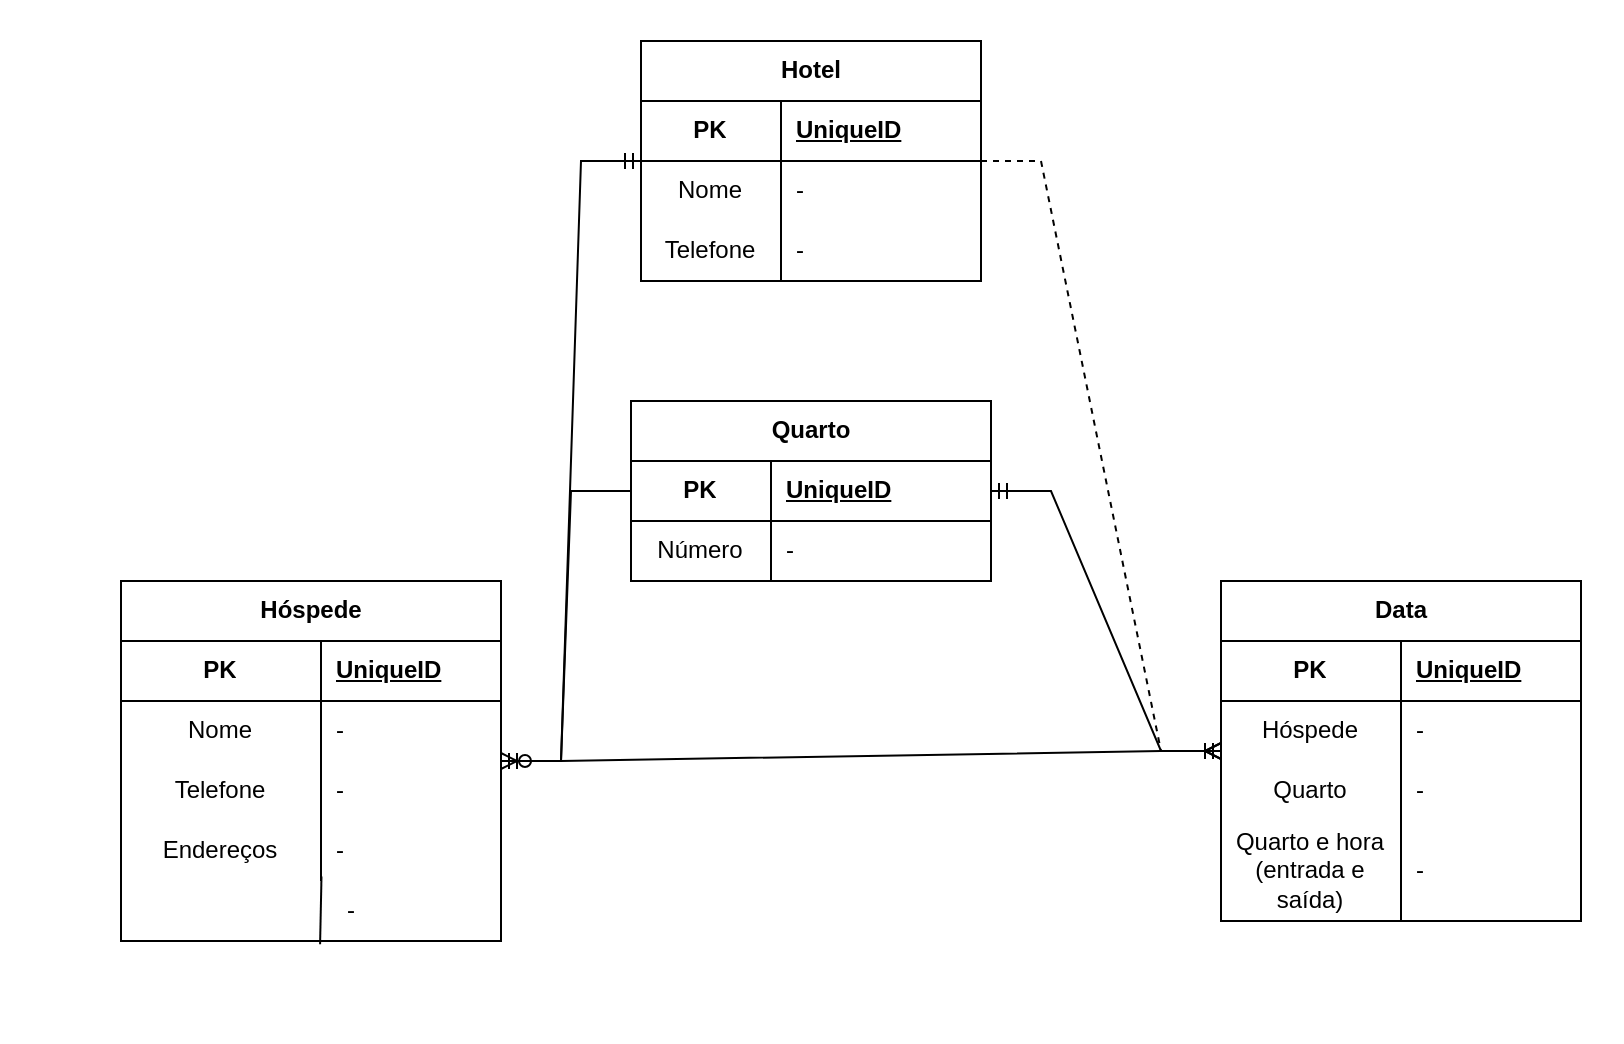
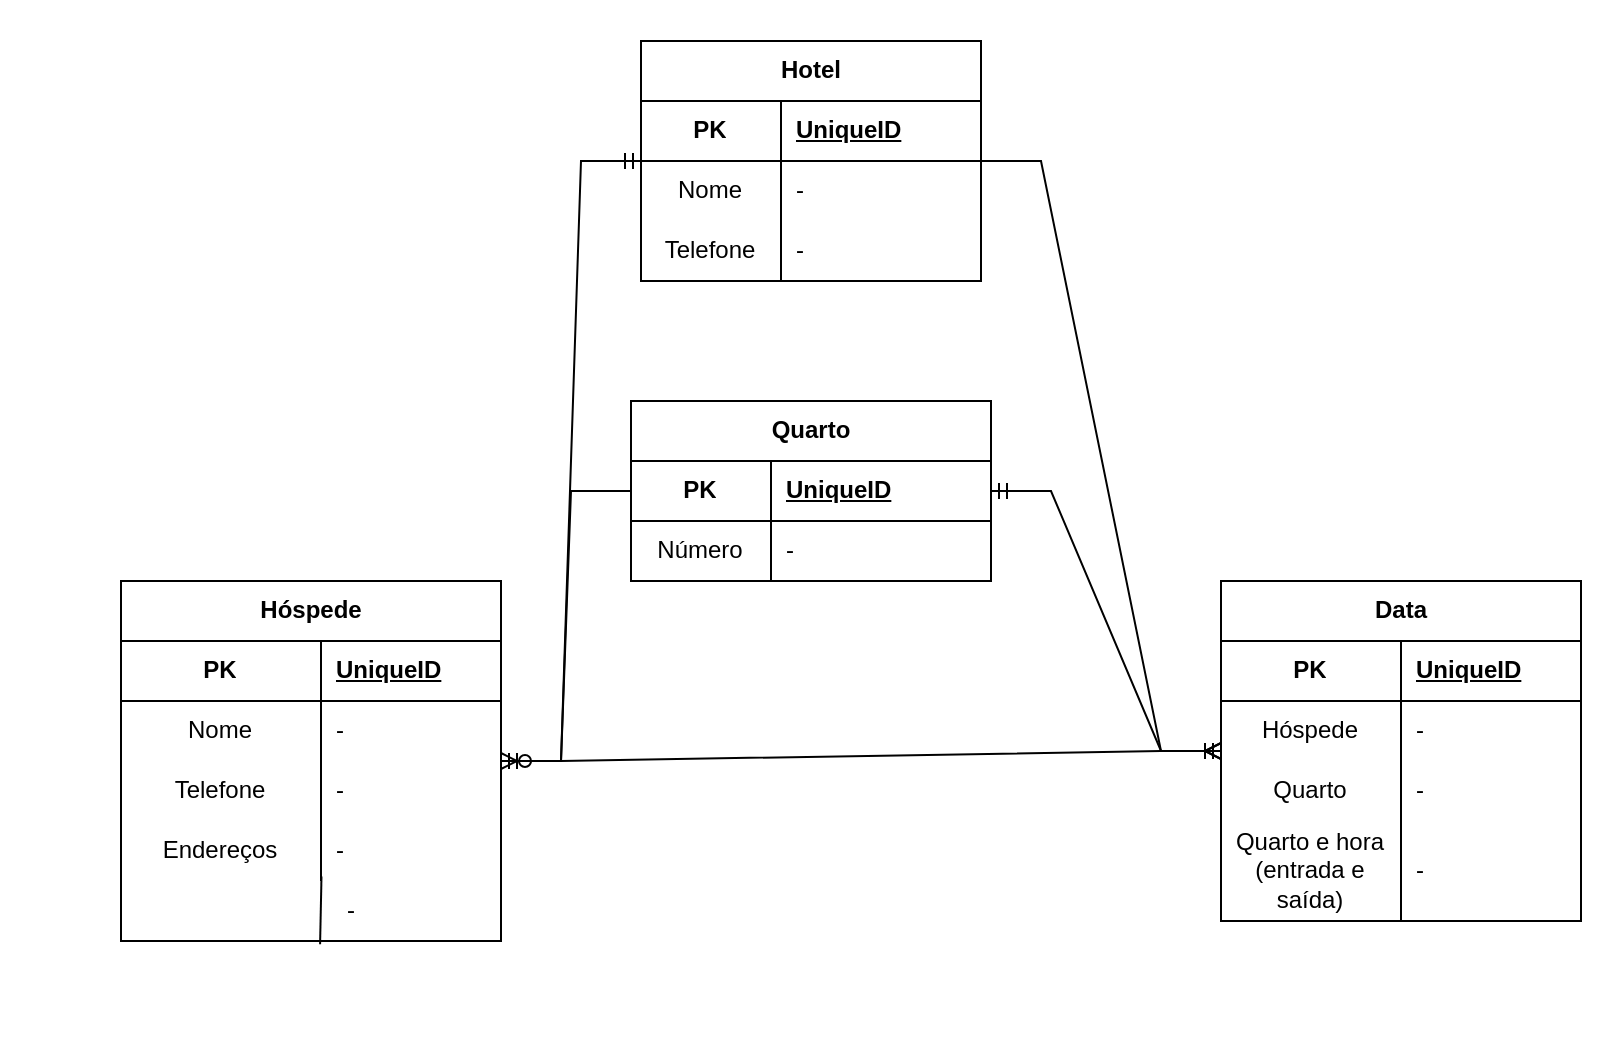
edge "Hotel" -> "Data": style dashed -> solid
